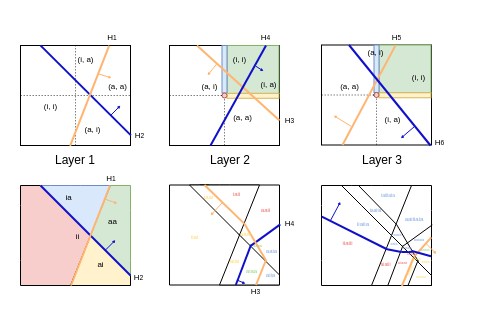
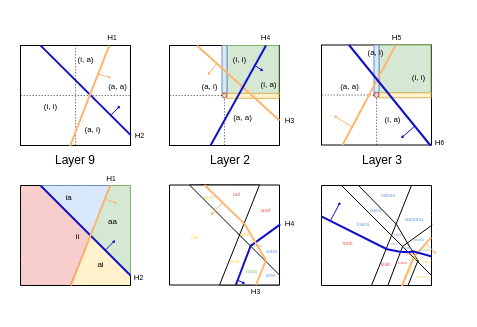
node "Layer 1": label "Layer 1" -> "Layer 9"
